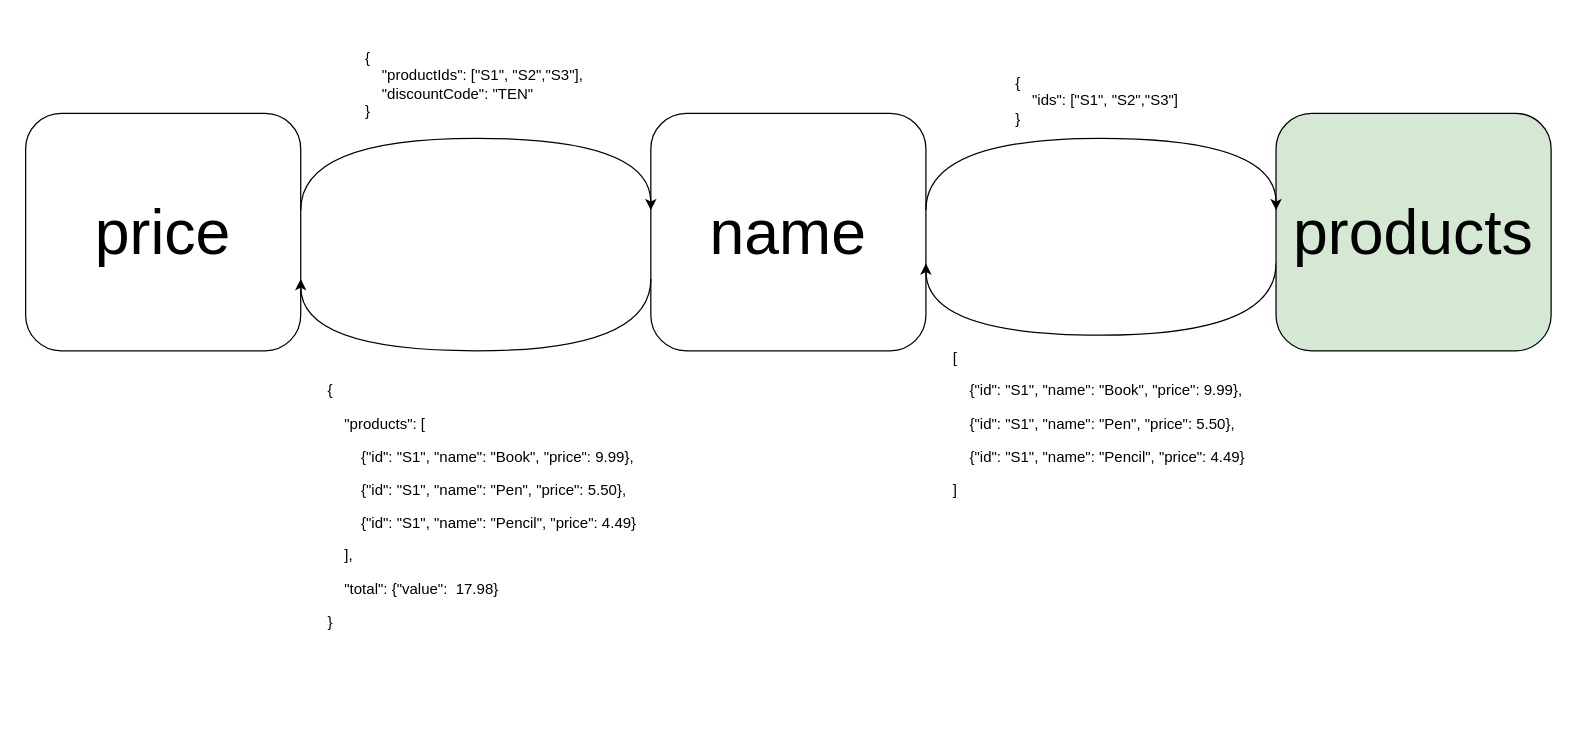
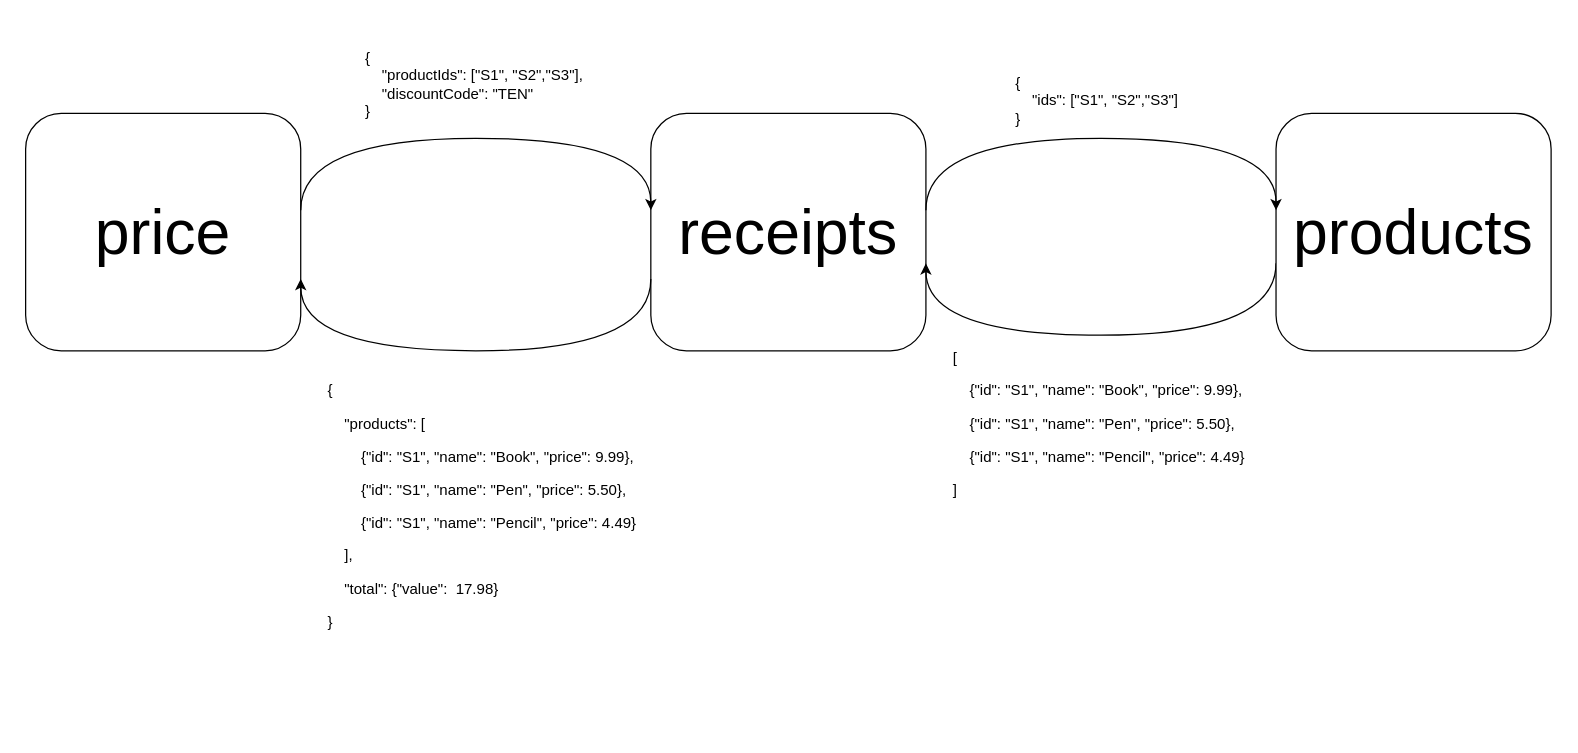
node "name": label "name" -> "receipts"
node "products": fillcolor #d5e8d4 -> #ffffff
